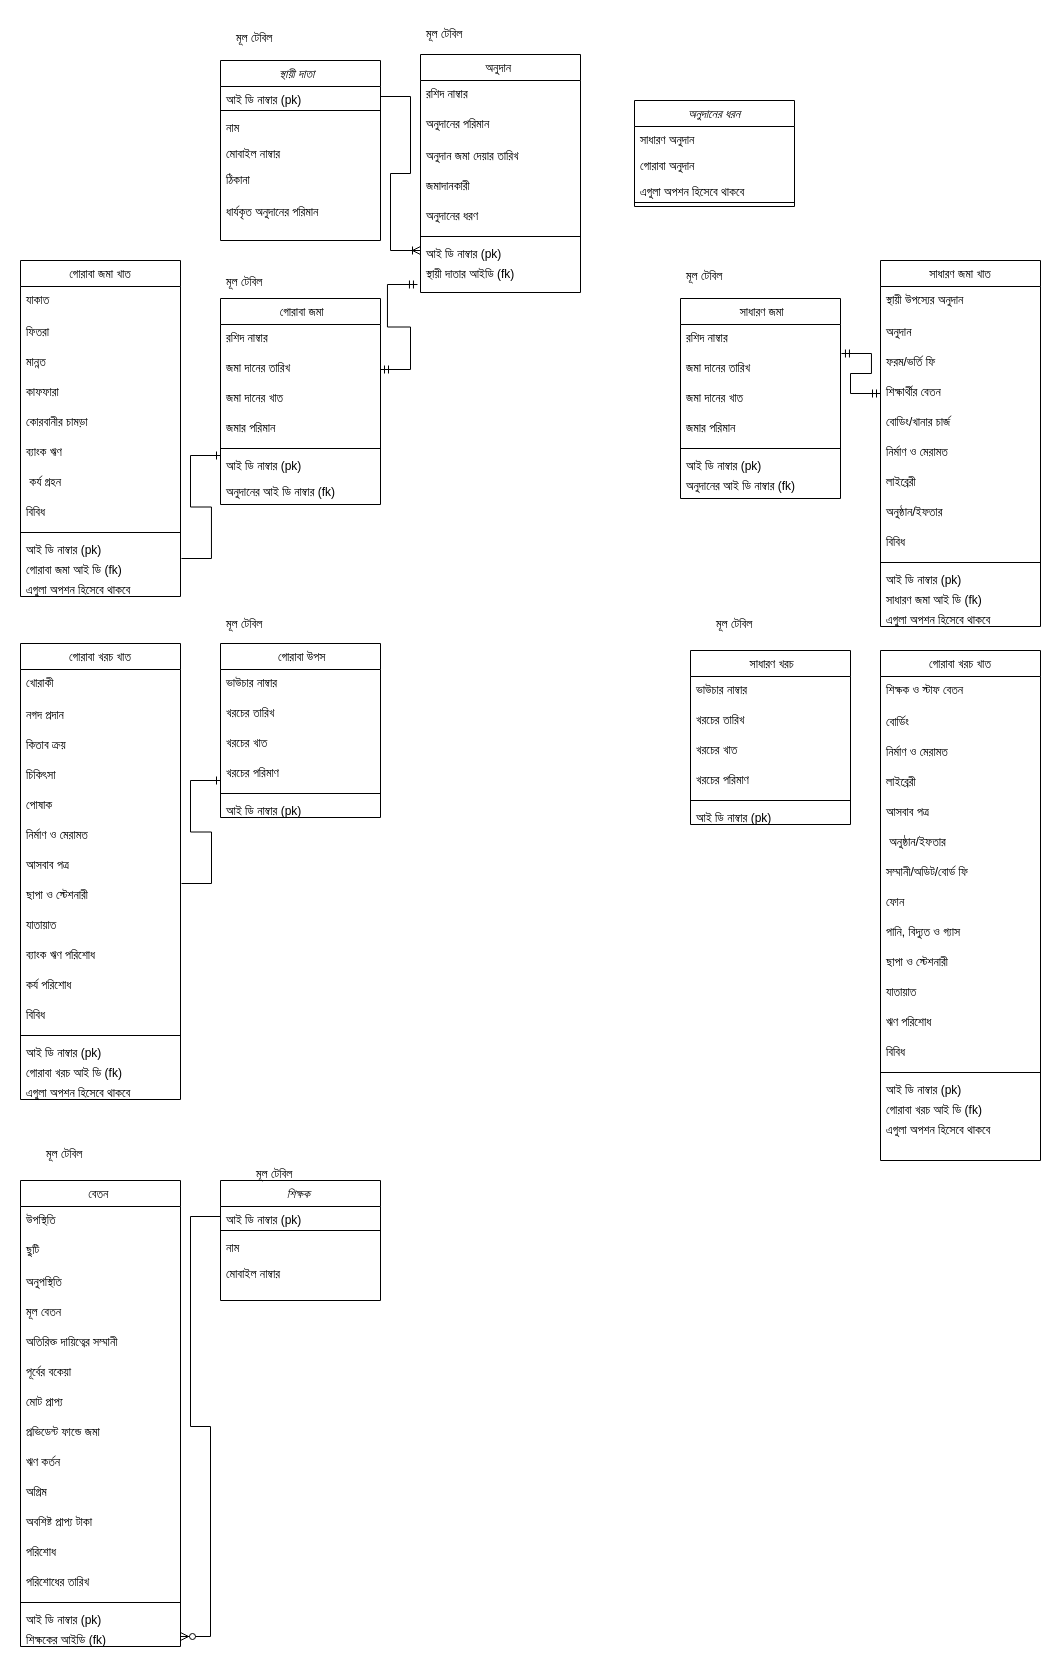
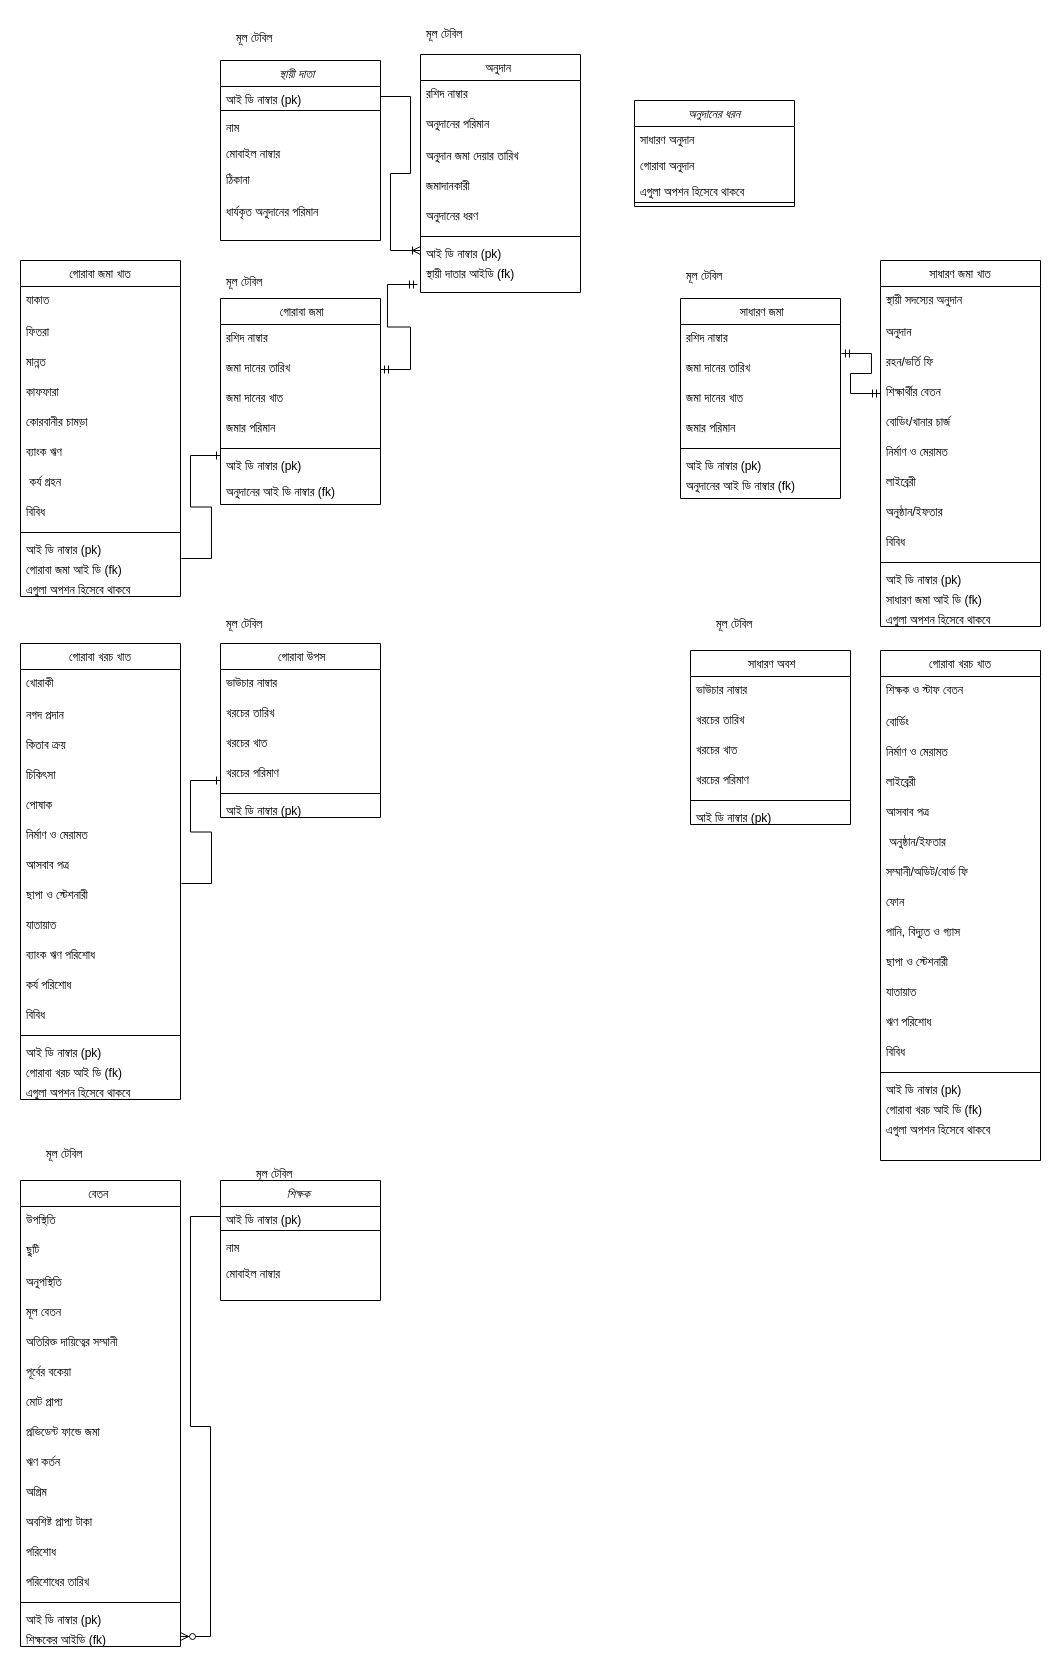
node "স্থায়ী উপস্যের অনুদান": label "স্থায়ী উপস্যের অনুদান" -> "স্থায়ী সদস্যের অনুদান"
node "ফরম/ভর্তি ফি": label "ফরম/ভর্তি ফি" -> "রহন/ভর্তি ফি"
node "সাধারণ খরচ": label "সাধারণ খরচ" -> "সাধারণ অবশ"
